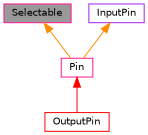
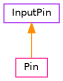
node "Selectable": removed
node "OutputPin": removed
